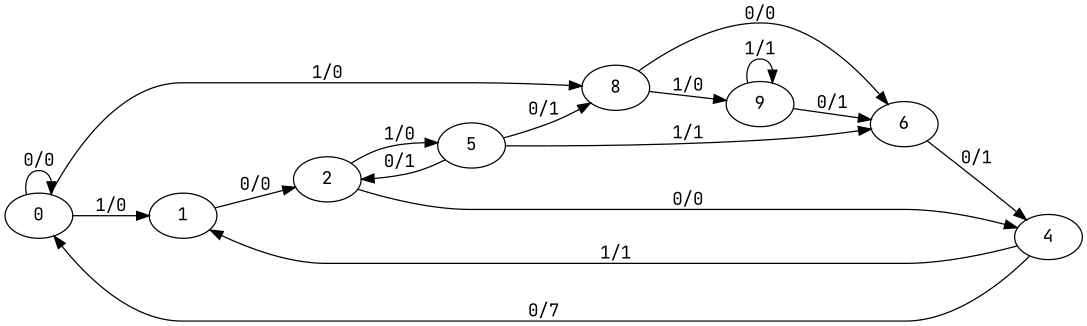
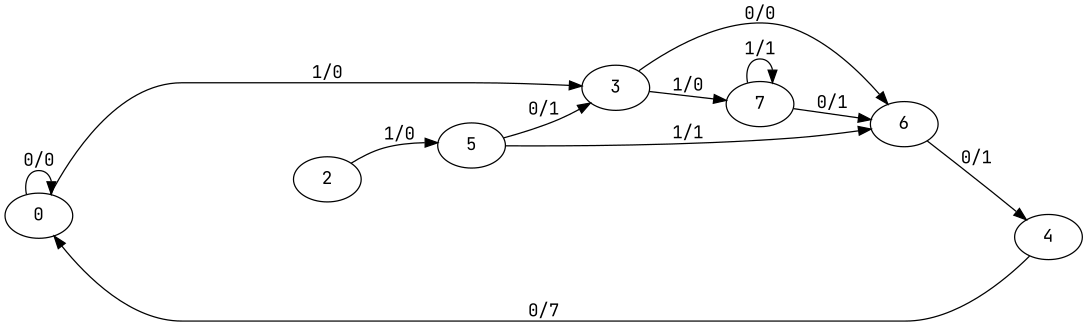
node "8": label "8" -> "3"
node "9": label "9" -> "7"
edge "5" -> "2": removed, label "0/1"
edge "2" -> "4": removed, label "0/0"
node "1": removed
